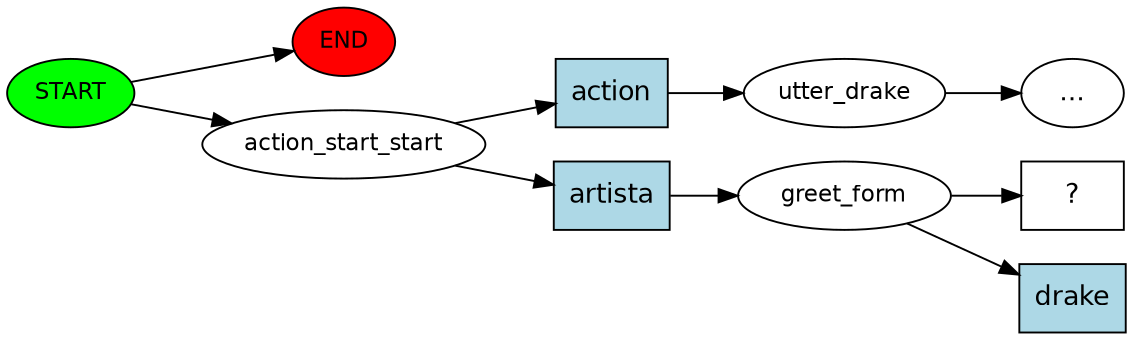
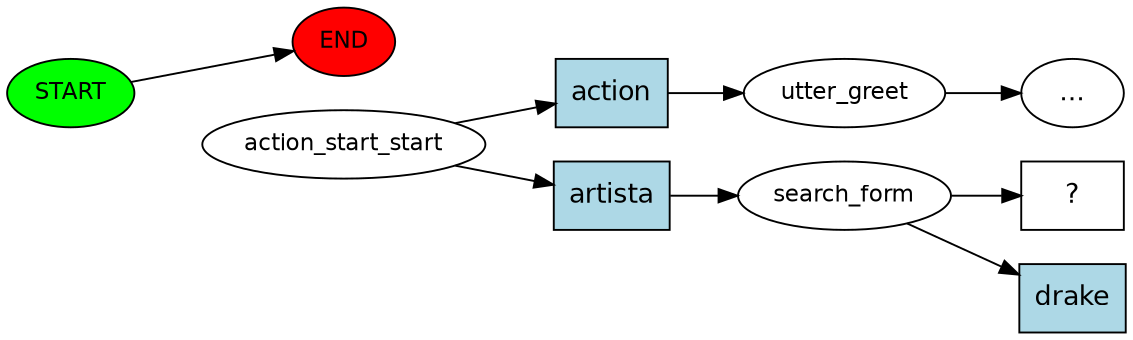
node "utter_drake": label "utter_drake" -> "utter_greet"
edge "START" -> "action_start_start": removed
node "greet_form": label "greet_form" -> "search_form"
